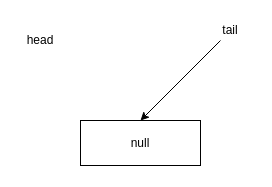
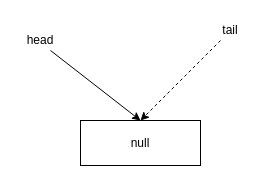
edge "tail" -> "null": style solid -> dashed
edge "head" -> "null": added
